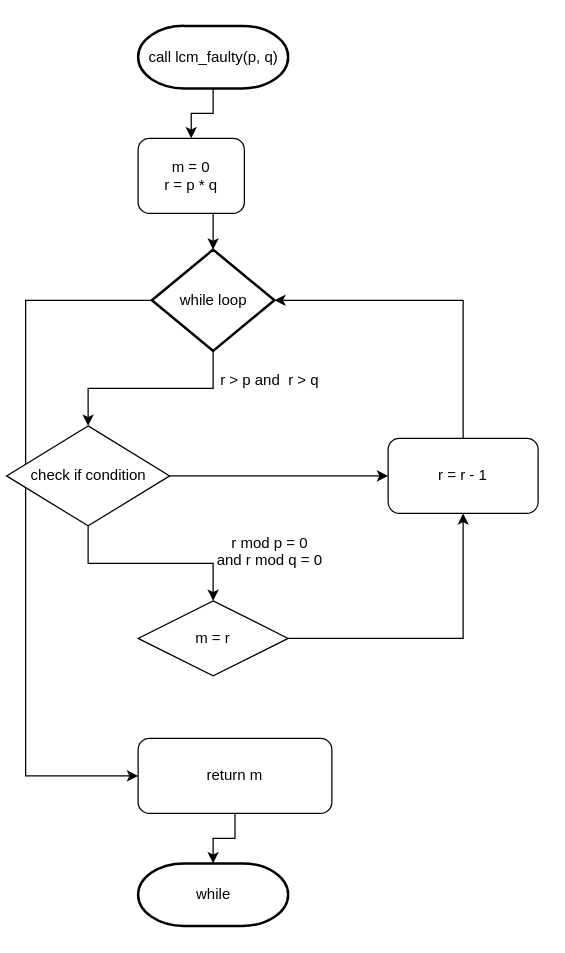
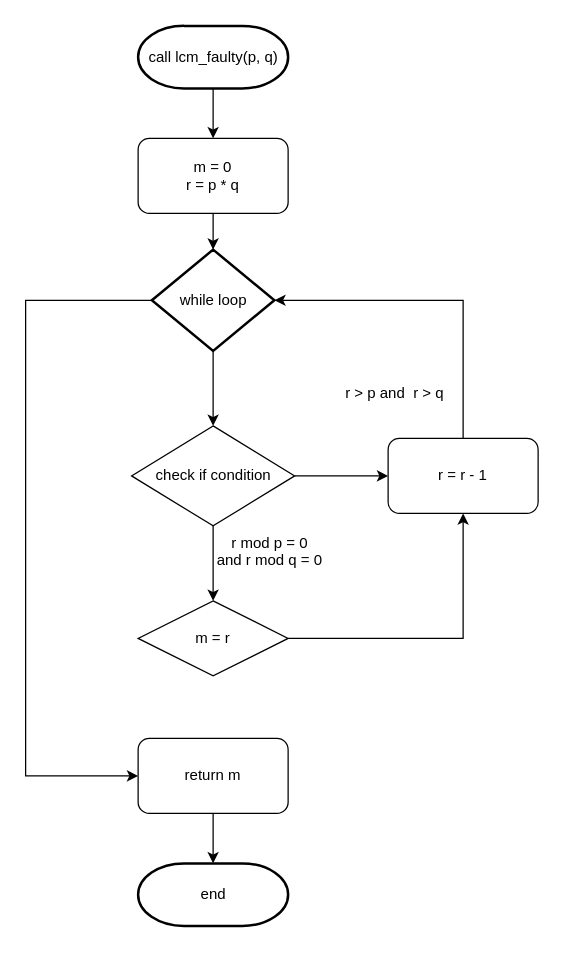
node "m = 0 r = p * q": size 106x75 -> 150x75
node "r > p and r > q": moved (269, 379) -> (394, 392)
node "check if condition": moved (88, 476) -> (213, 476)
node "return m": size 194x75 -> 150x75
node "while": label "while" -> "end"
